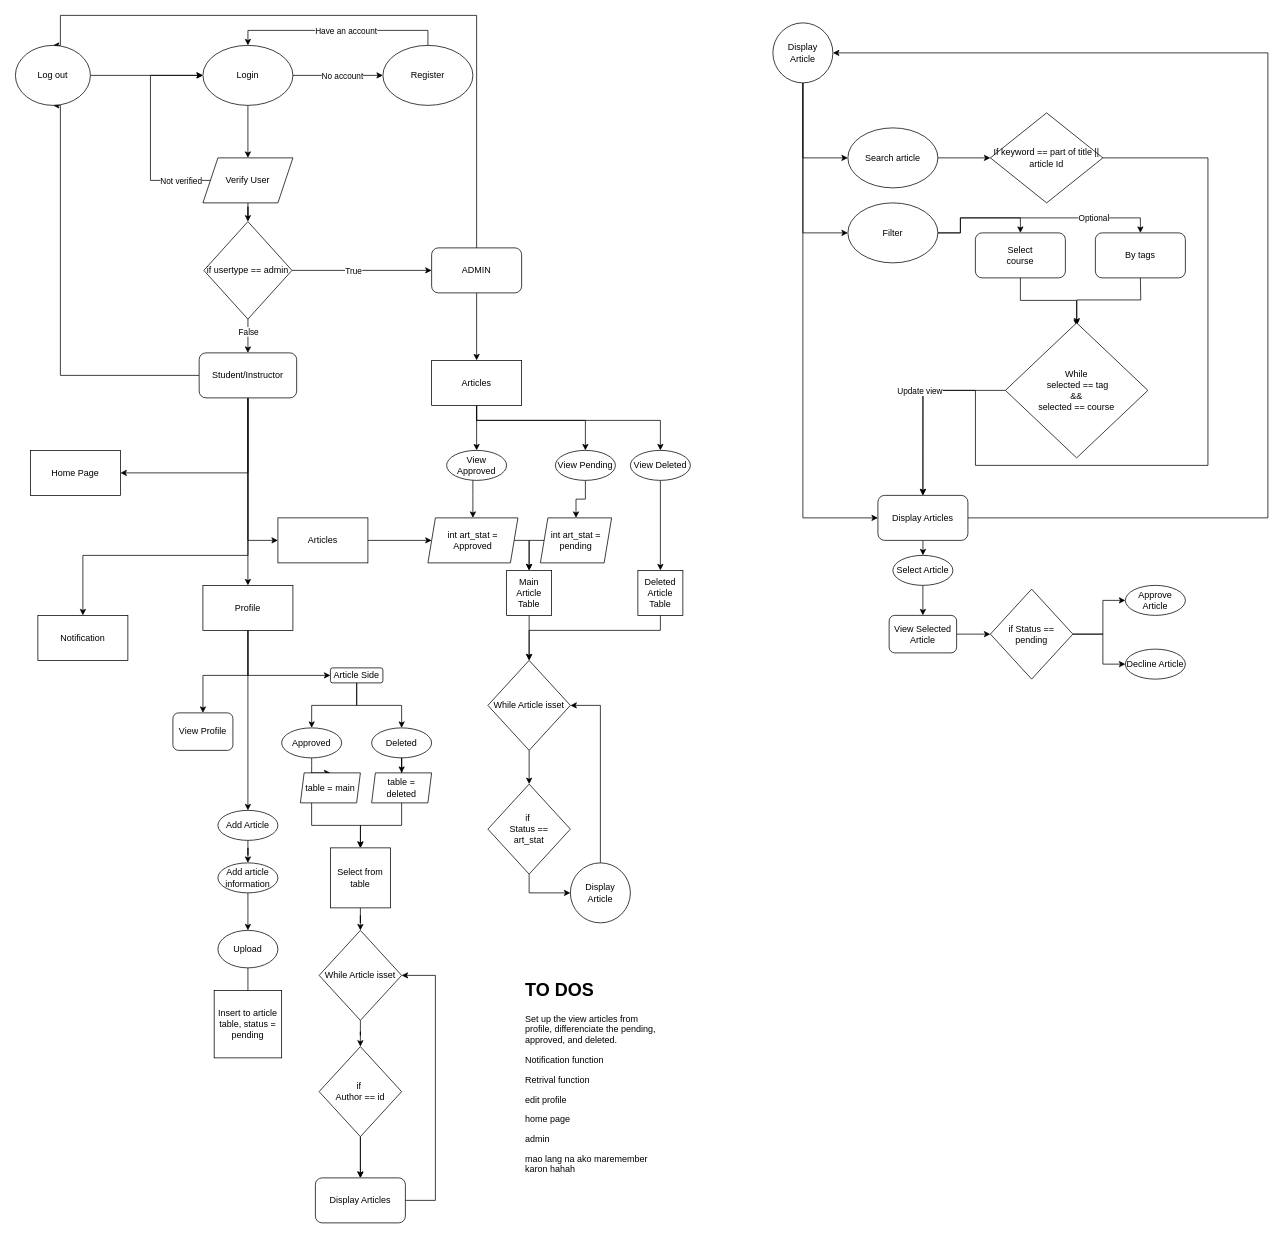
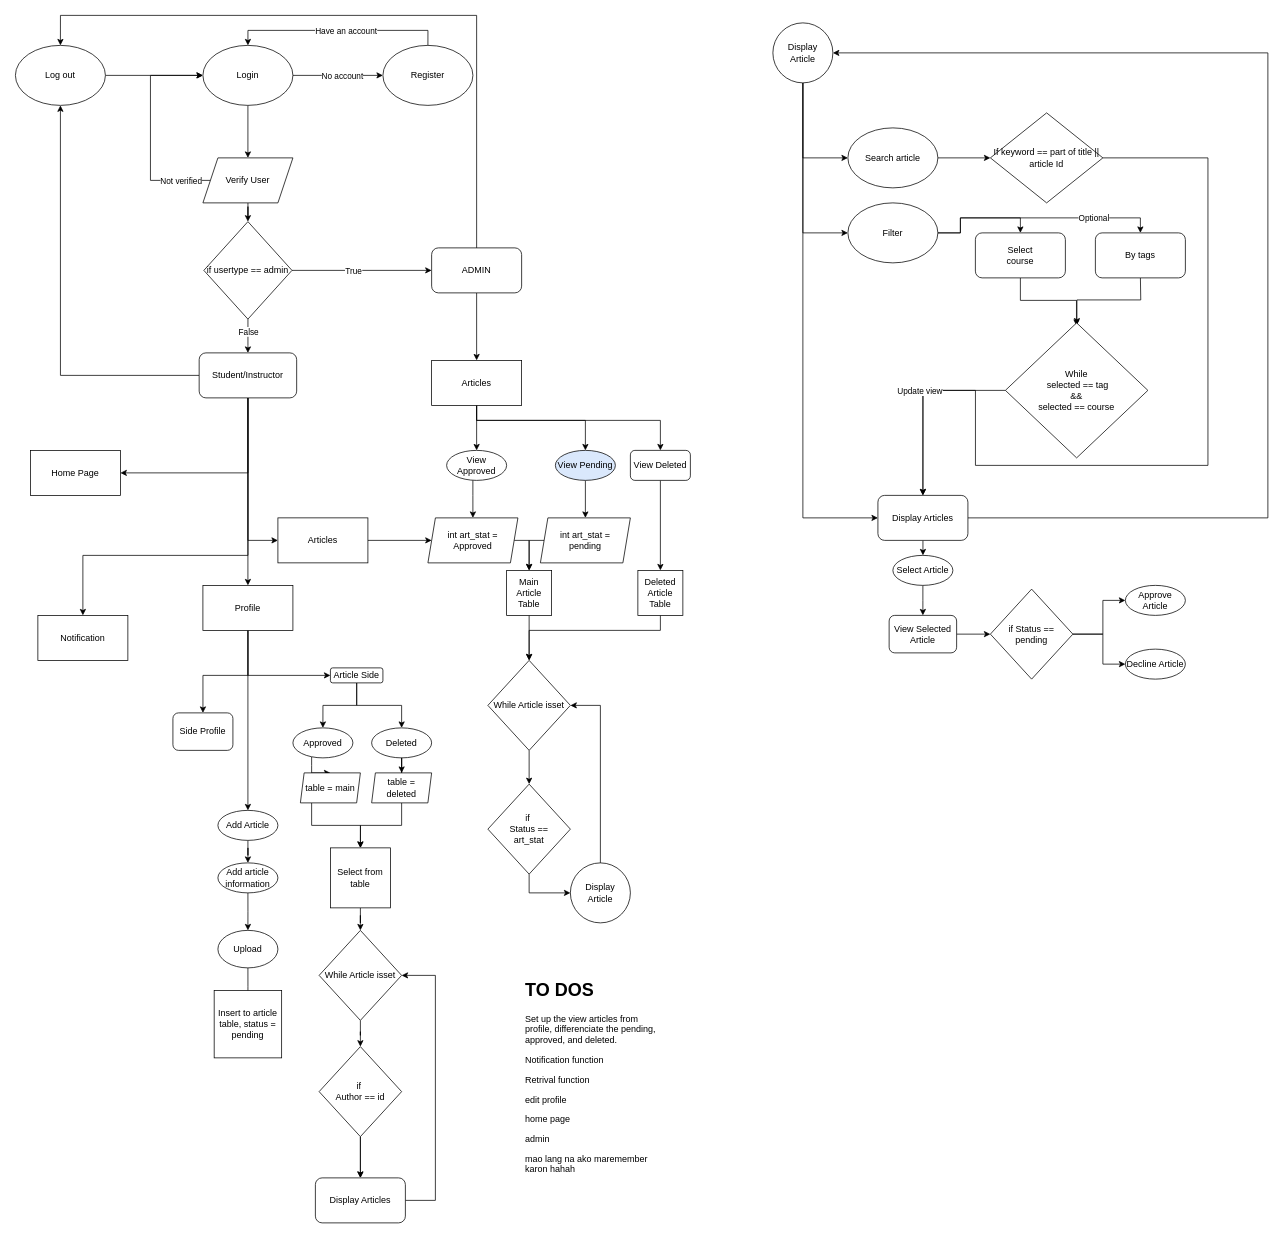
node "Log out": size 75x60 -> 90x60
node "View Pending": fillcolor #ffffff -> #dae8fc
node "View Deleted": shape ellipse -> rounded rectangle
node "int art_stat = pending": size 71x45 -> 90x45
node "View Profile": label "View Profile" -> "Side Profile"
node "Approved": moved (312, 743) -> (323, 743)
